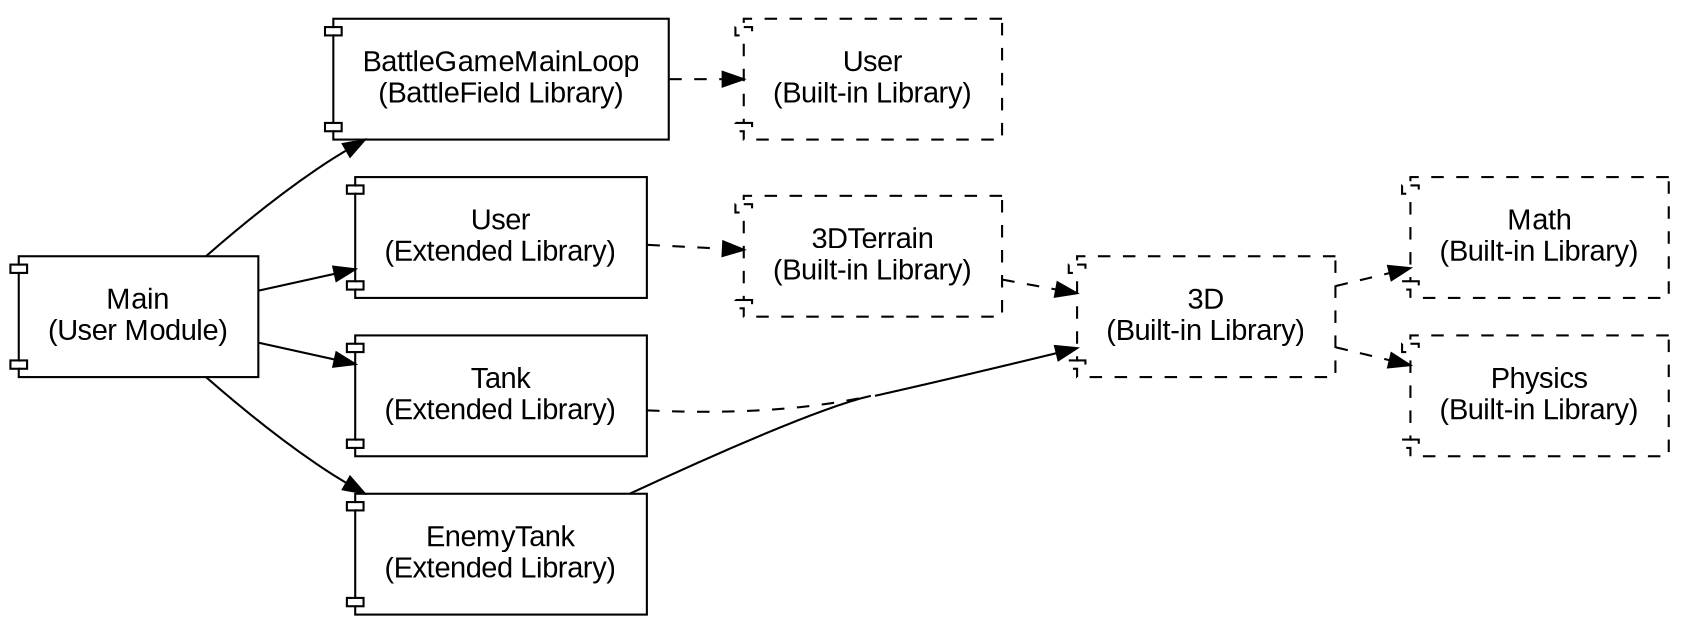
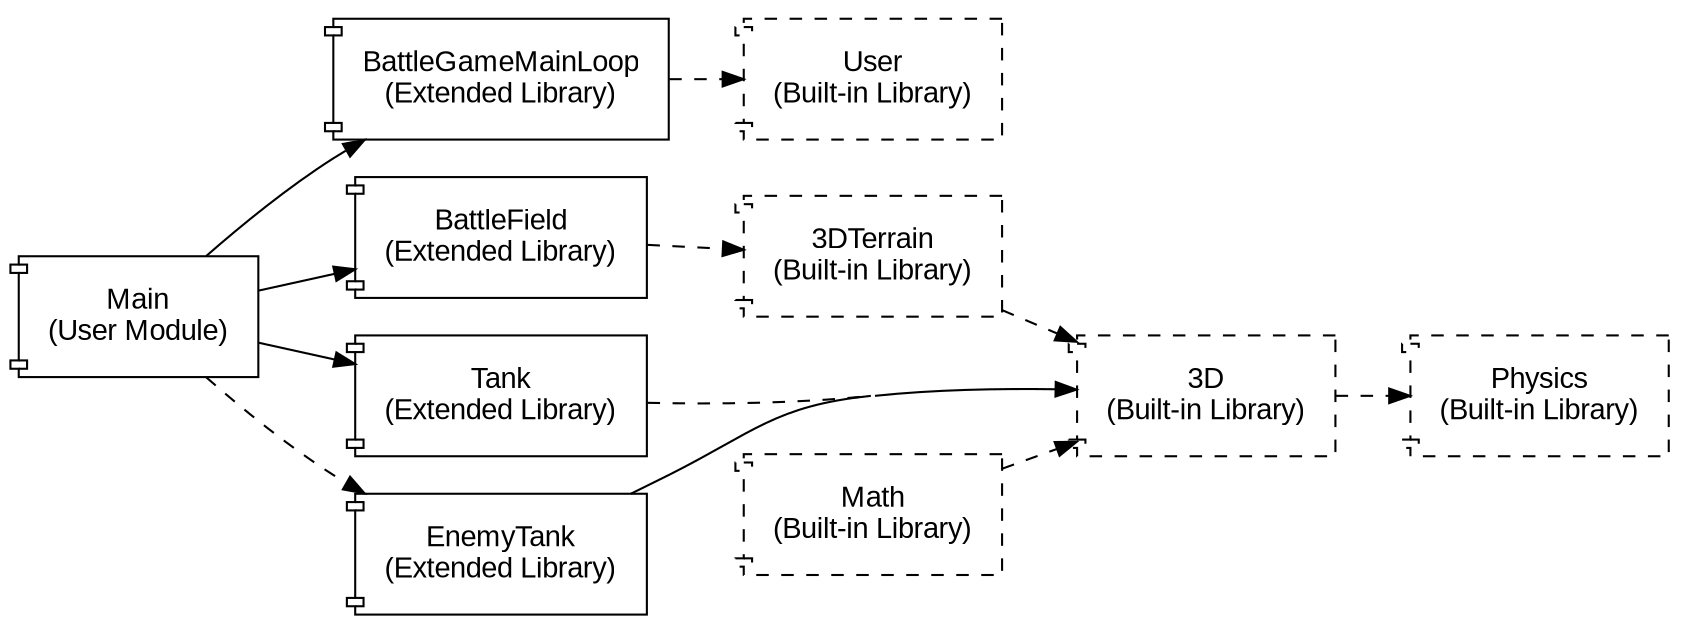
node "BattleGameMainLoop (BattleField Library)": label "BattleGameMainLoop (BattleField Library)" -> "BattleGameMainLoop (Extended Library)"
node "User (Extended Library)": label "User (Extended Library)" -> "BattleField (Extended Library)"
edge "3D (Built-in Library)" -> "Math (Built-in Library)": reversed
edge "Main (User Module)" -> "EnemyTank (Extended Library)": style solid -> dashed
